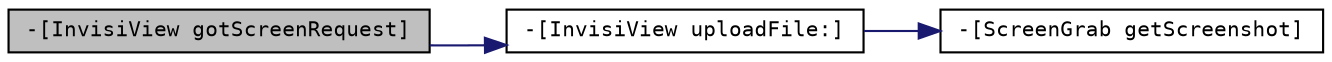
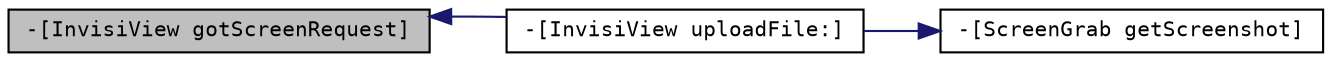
edge "-[InvisiView gotScreenRequest]" -> "-[InvisiView uploadFile:]": reversed
